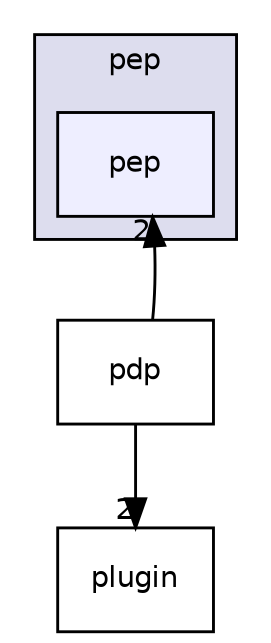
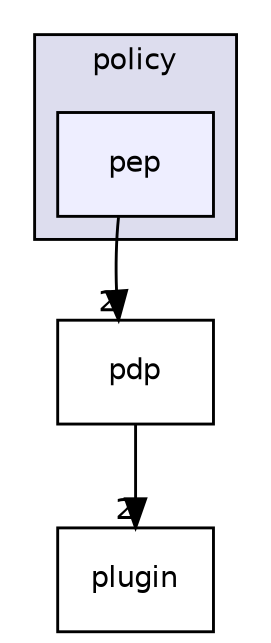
cluster "pep": label "pep" -> "policy"
edge "pdp" -> "pep": reversed
